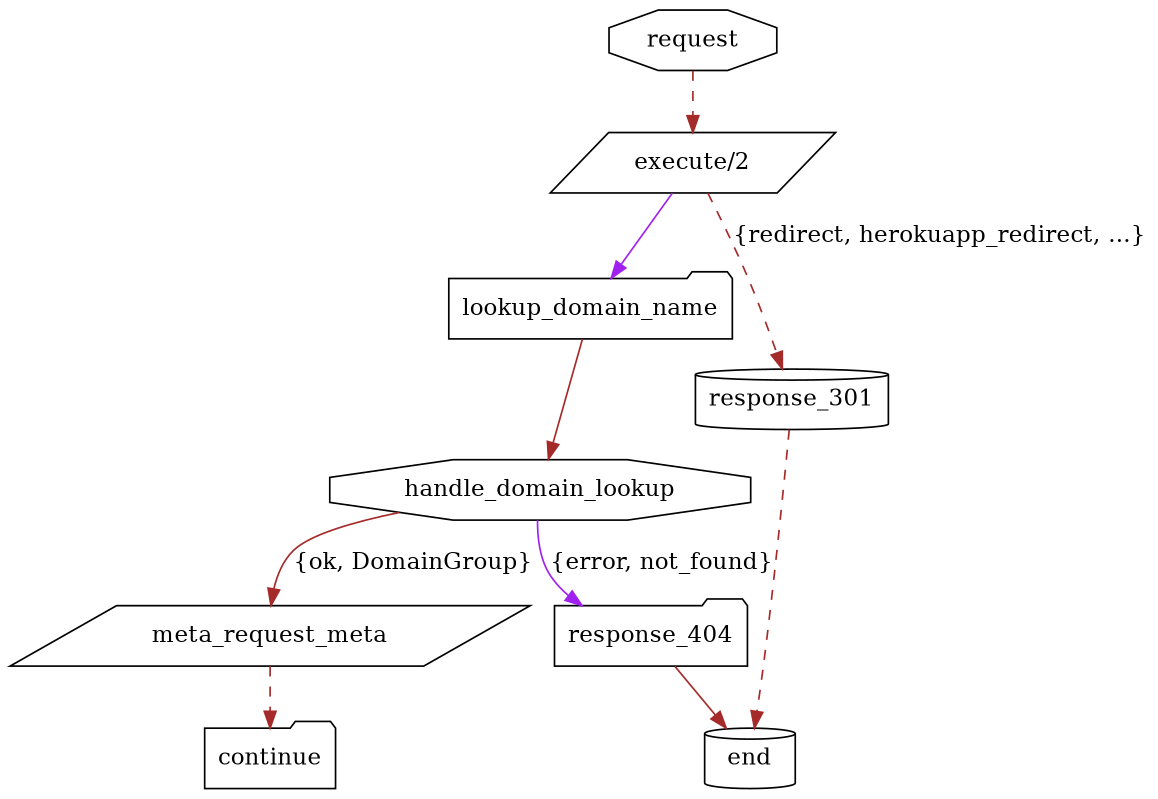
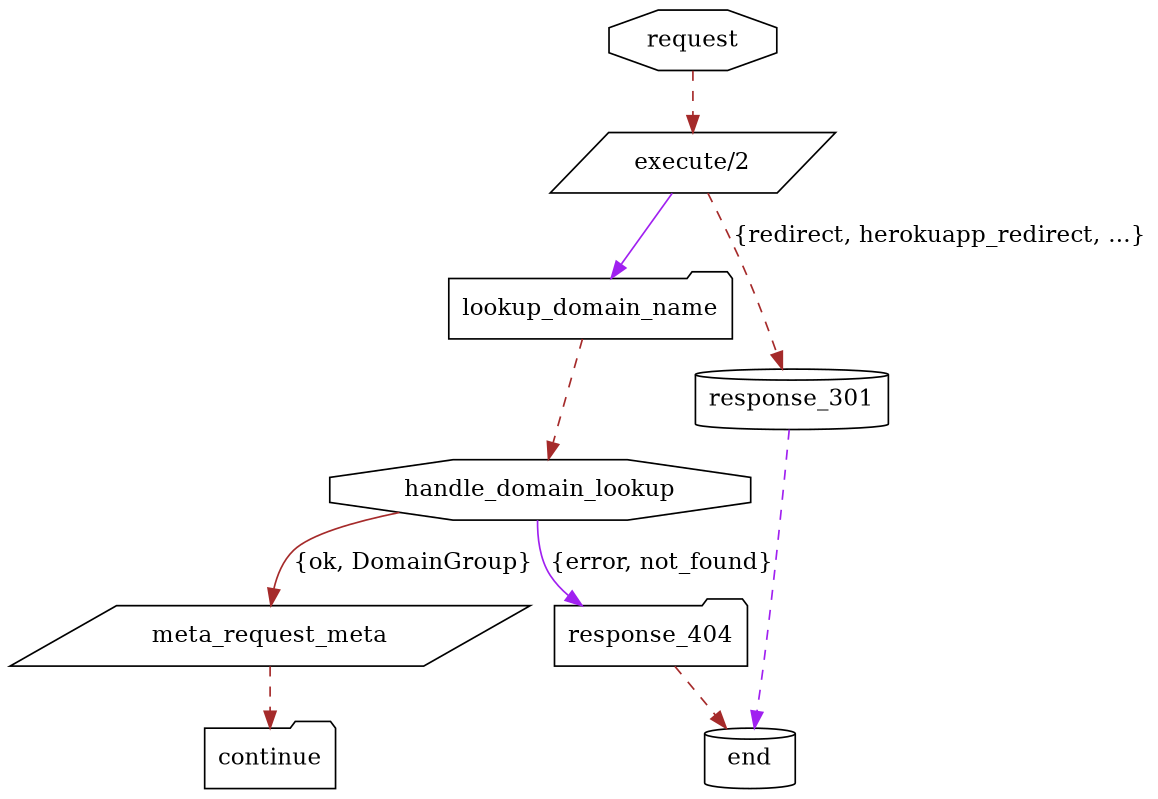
edge "lookup_domain_name" -> "handle_domain_lookup": style solid -> dashed
edge "response_301" -> "end": color brown -> purple
edge "response_404" -> "end": style solid -> dashed
